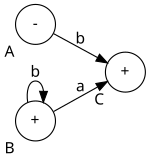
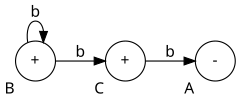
edge "- A" -> "+ C": reversed
edge "+ B" -> "+ C": label "a" -> "b"
